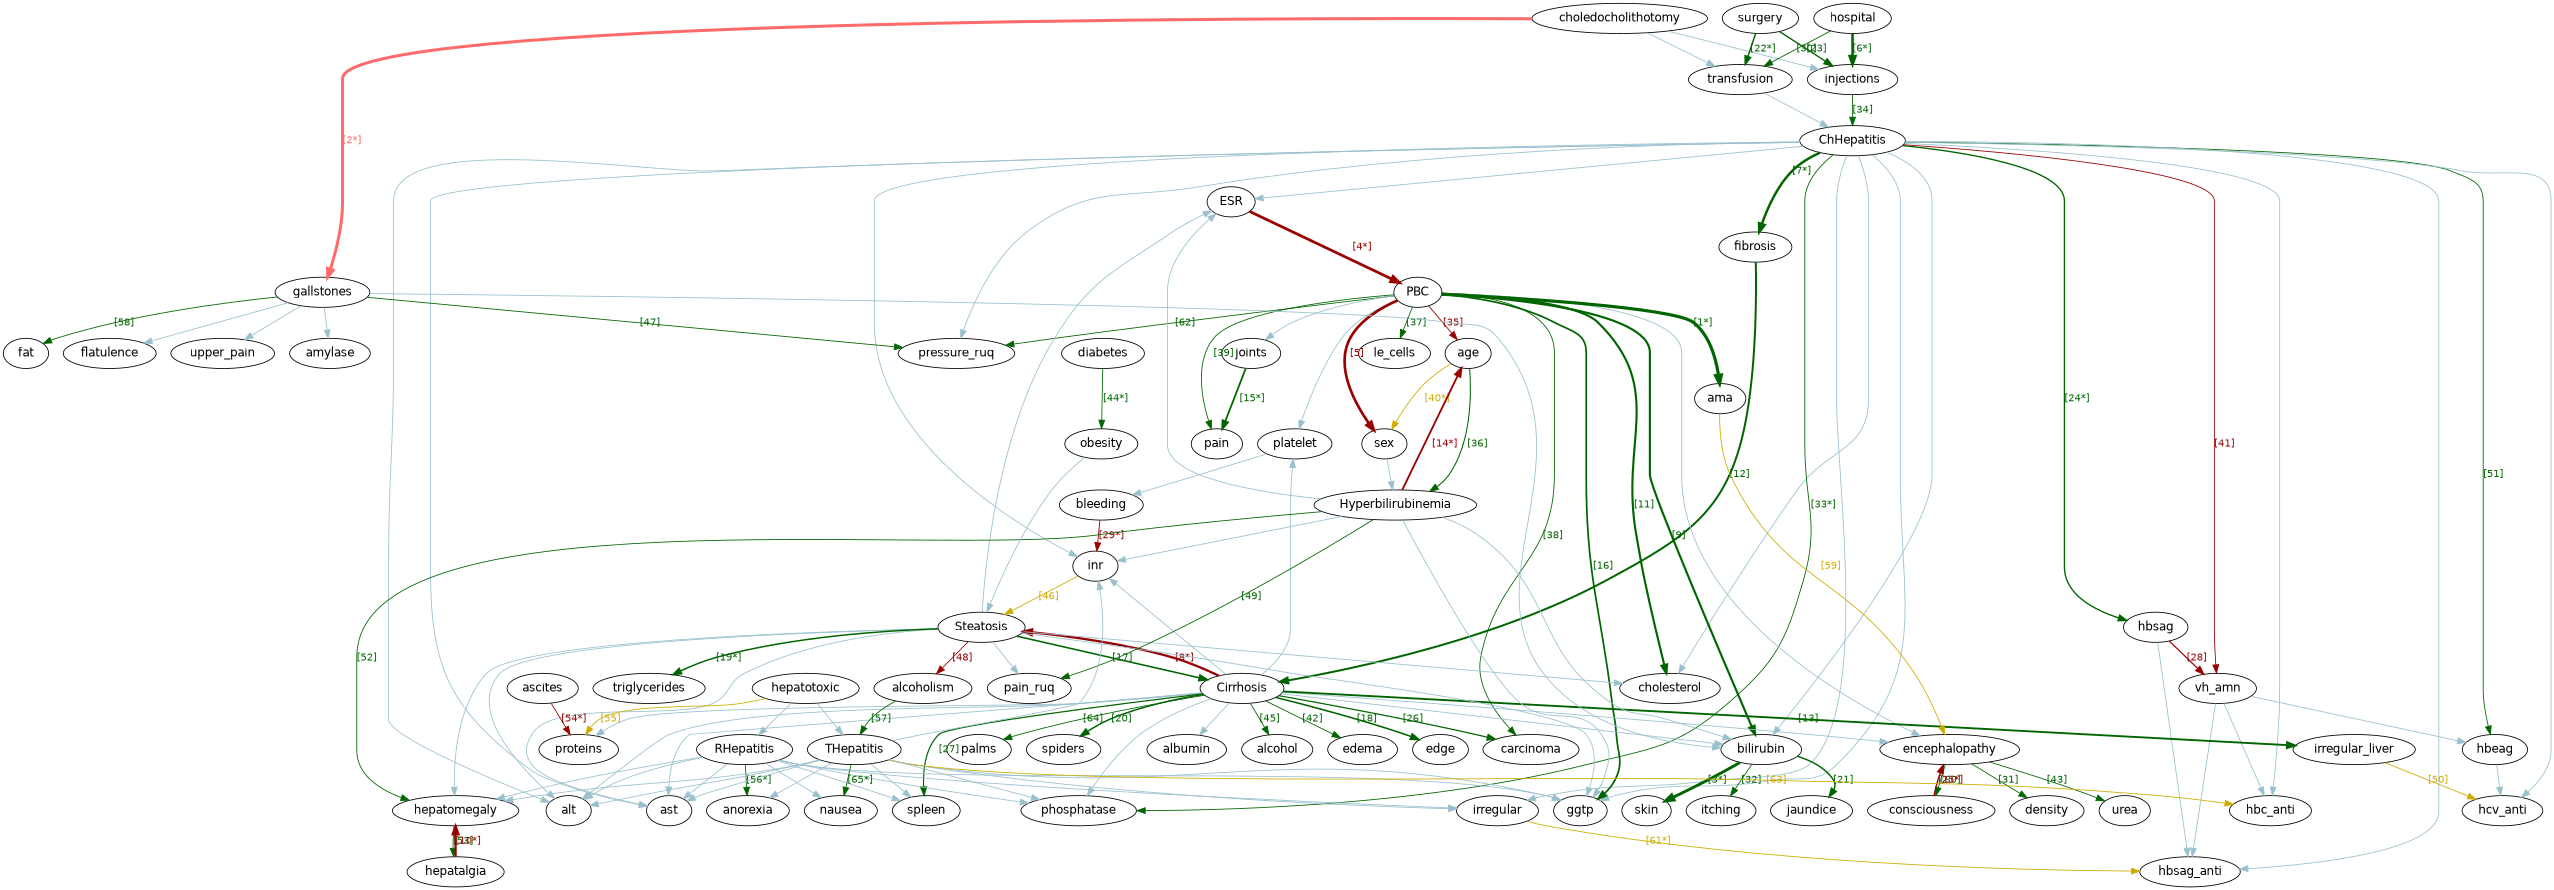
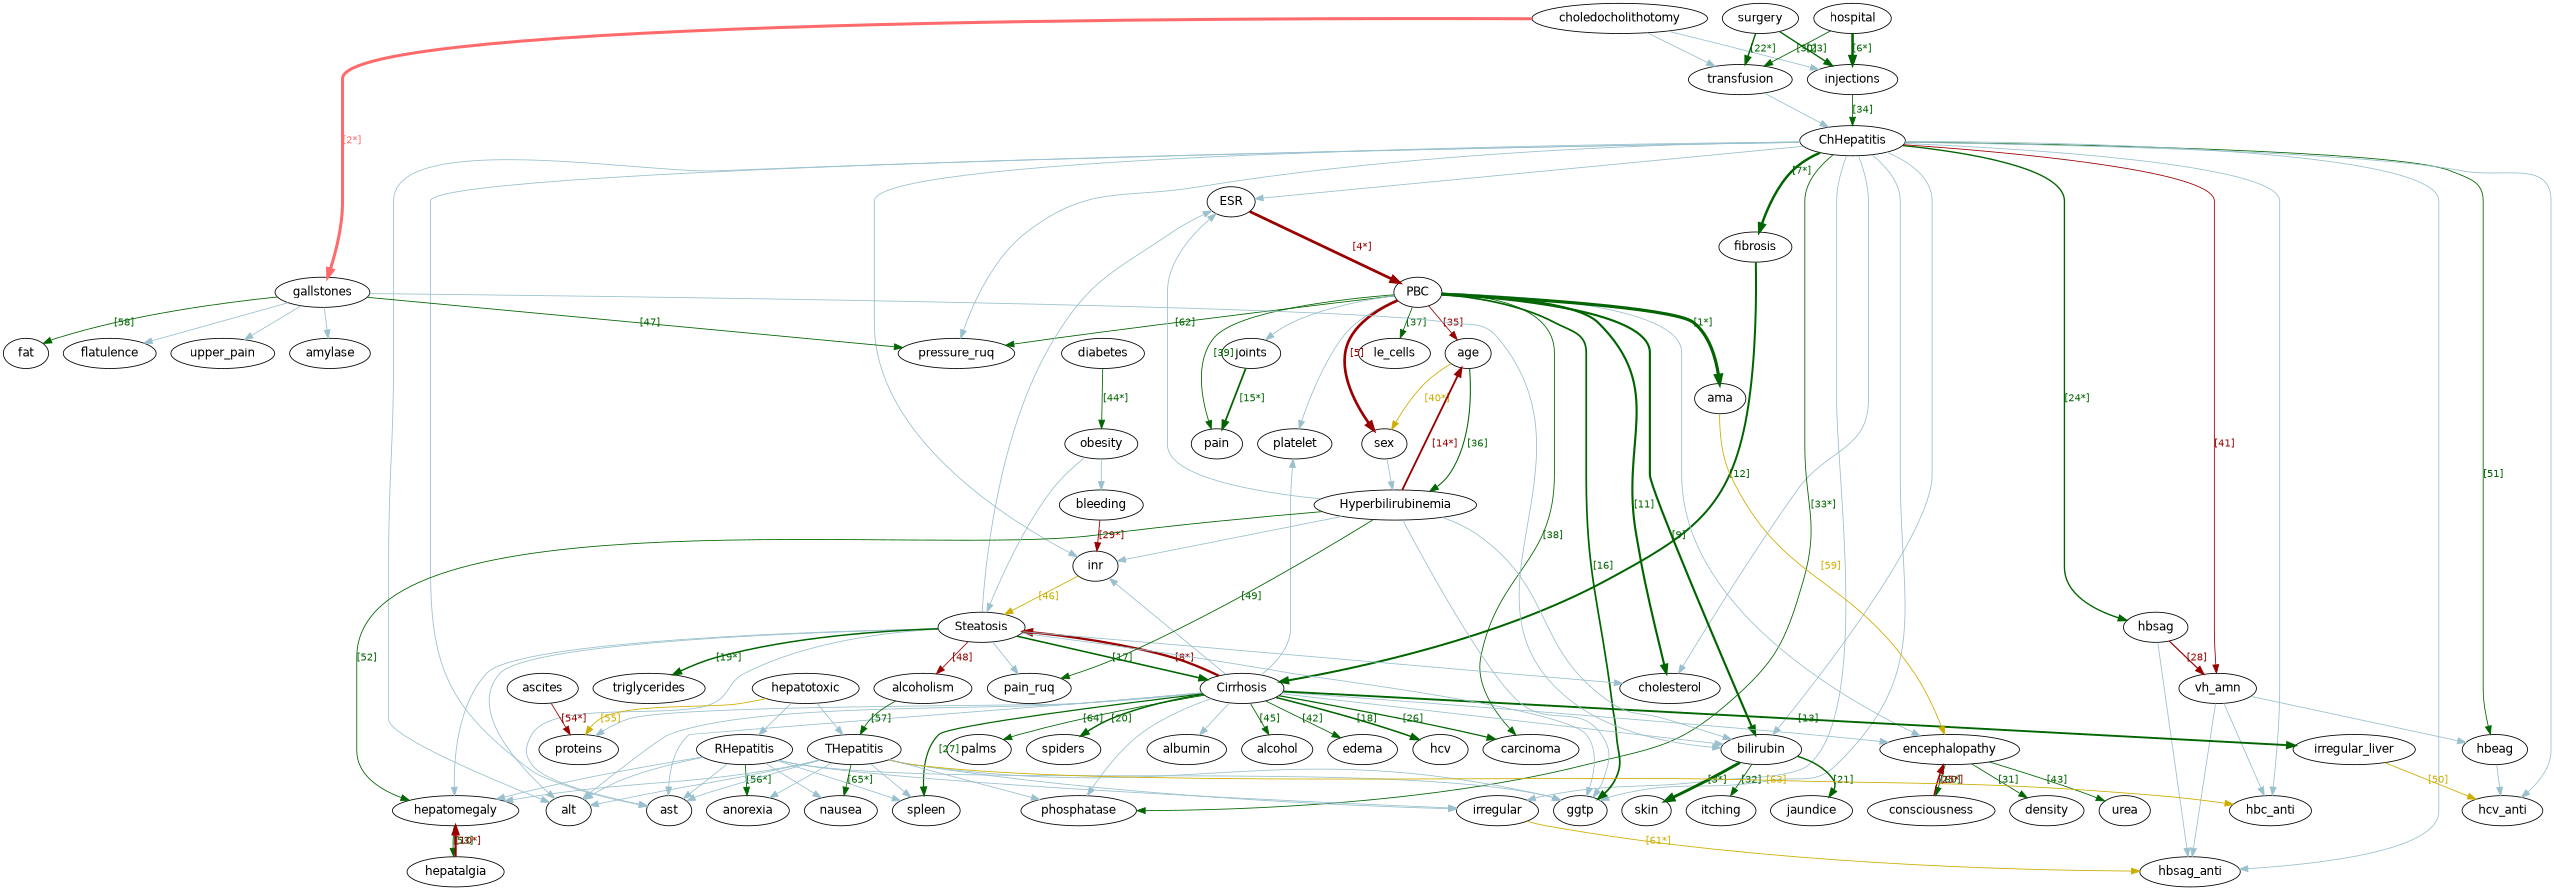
edge "platelet" -> "bleeding": now "obesity" -> "bleeding"
edge "THepatitis" -> "inr": removed
node "edge": label "edge" -> "hcv"
edge "RHepatitis" -> "phosphatase": removed
